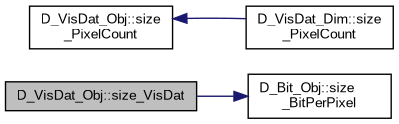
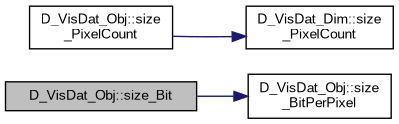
edge "D_VisDat_Dim::size _PixelCount" -> "D_VisDat_Obj::size _PixelCount": reversed
node "D_VisDat_Obj::size_VisDat": label "D_VisDat_Obj::size_VisDat" -> "D_VisDat_Obj::size_Bit"
node "D_Bit_Obj::size _BitPerPixel": label "D_Bit_Obj::size _BitPerPixel" -> "D_VisDat_Obj::size _BitPerPixel"
